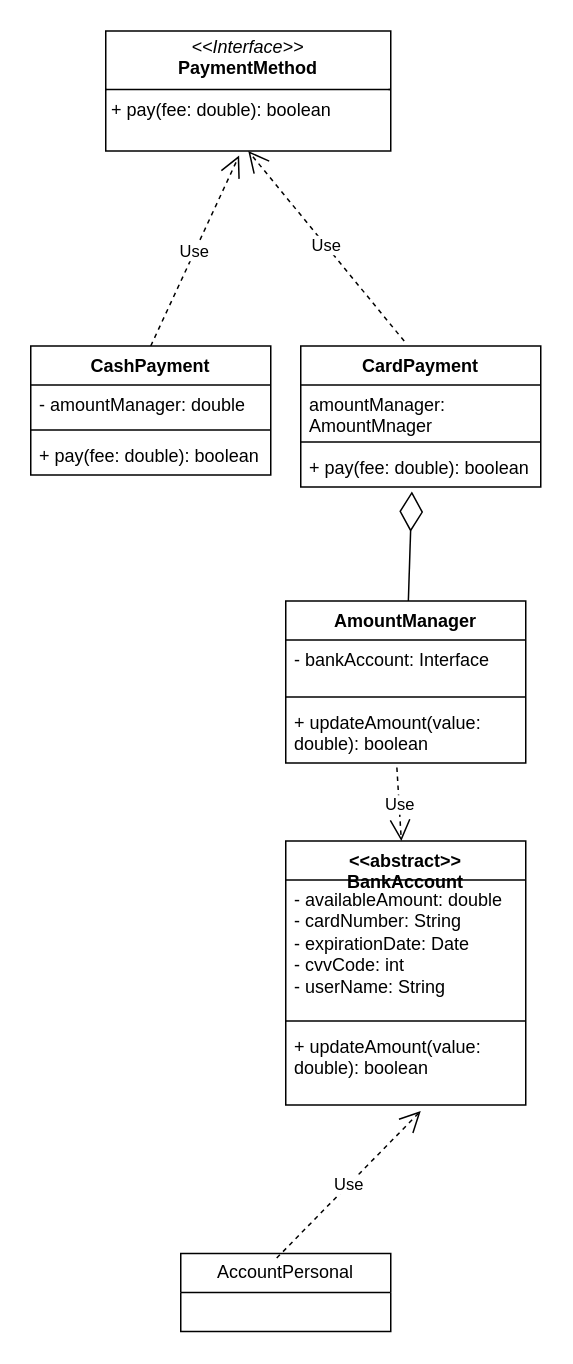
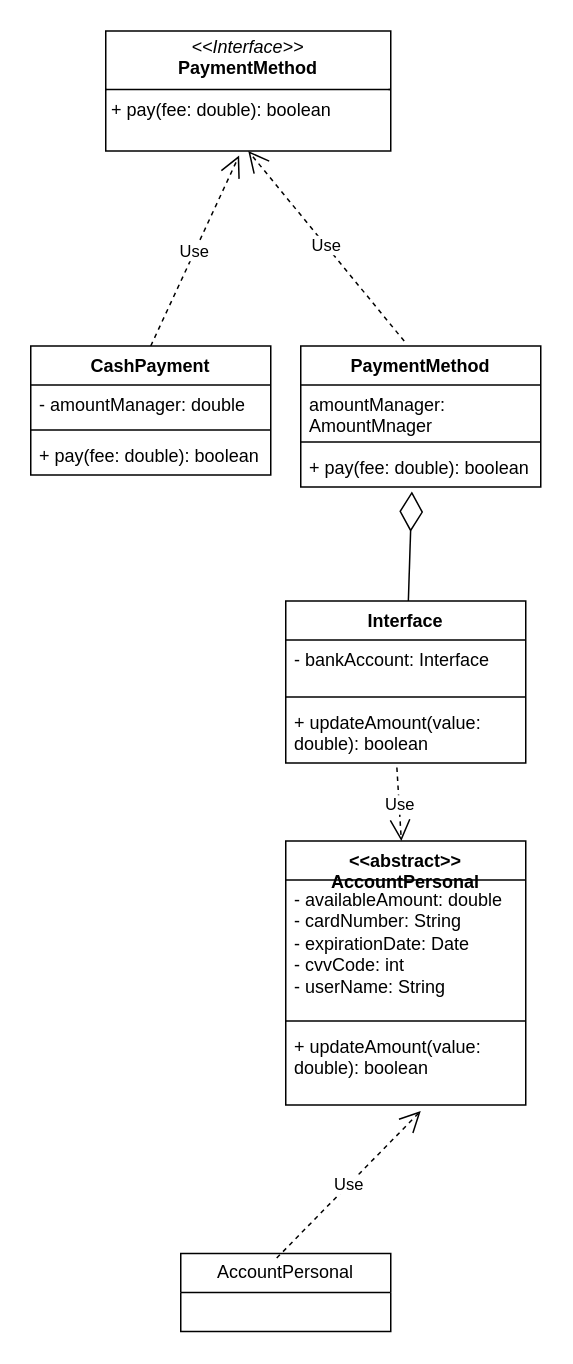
node "CardPayment": label "CardPayment" -> "PaymentMethod"
node "AmountManager": label "AmountManager" -> "Interface"
node "<<abstract>> BankAccount": label "<<abstract>> BankAccount" -> "<<abstract>> AccountPersonal"
